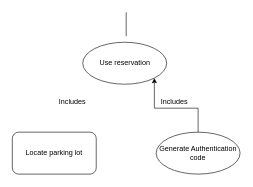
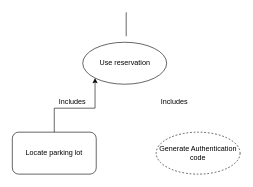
edge "Generate Authentication code" -> "Use reservation": removed
edge "Locate parking lot" -> "Use reservation": added
node "Generate Authentication code": style solid -> dashed
